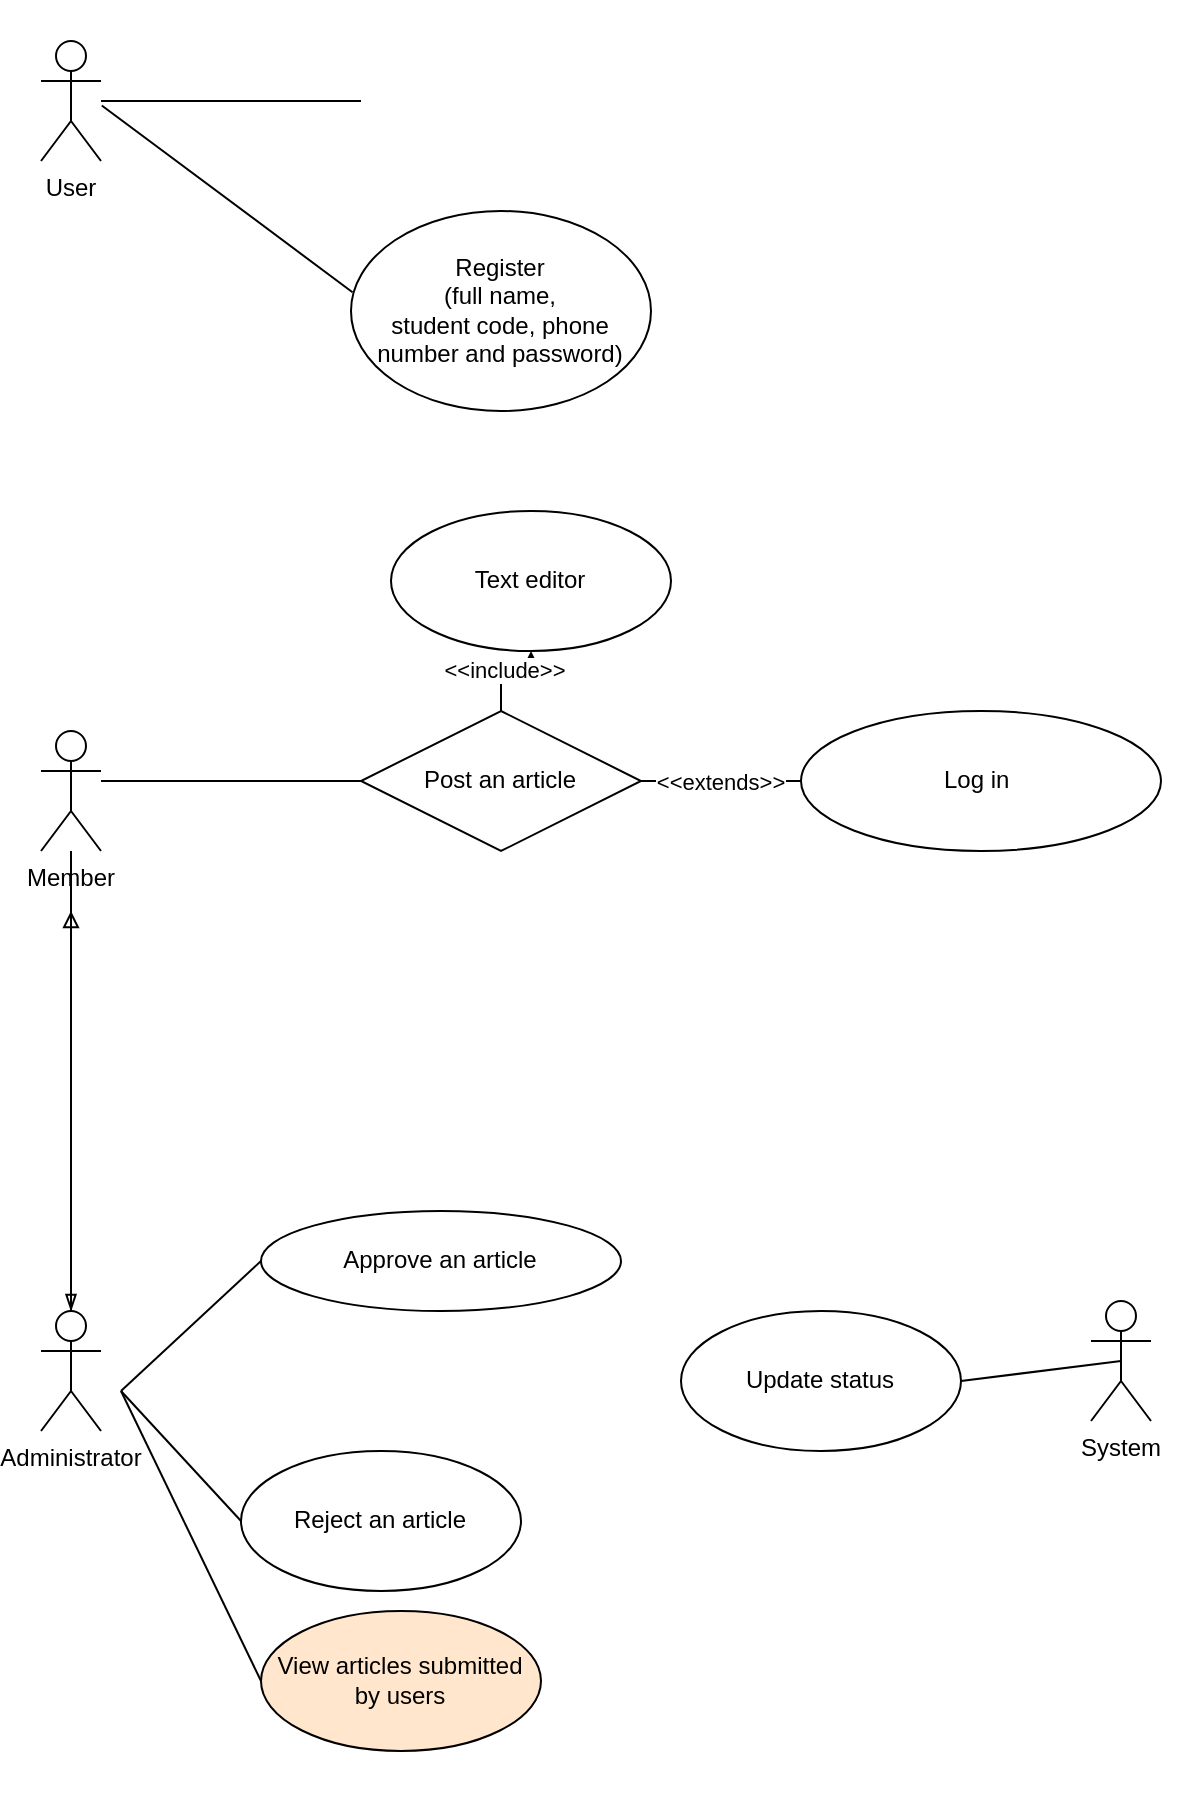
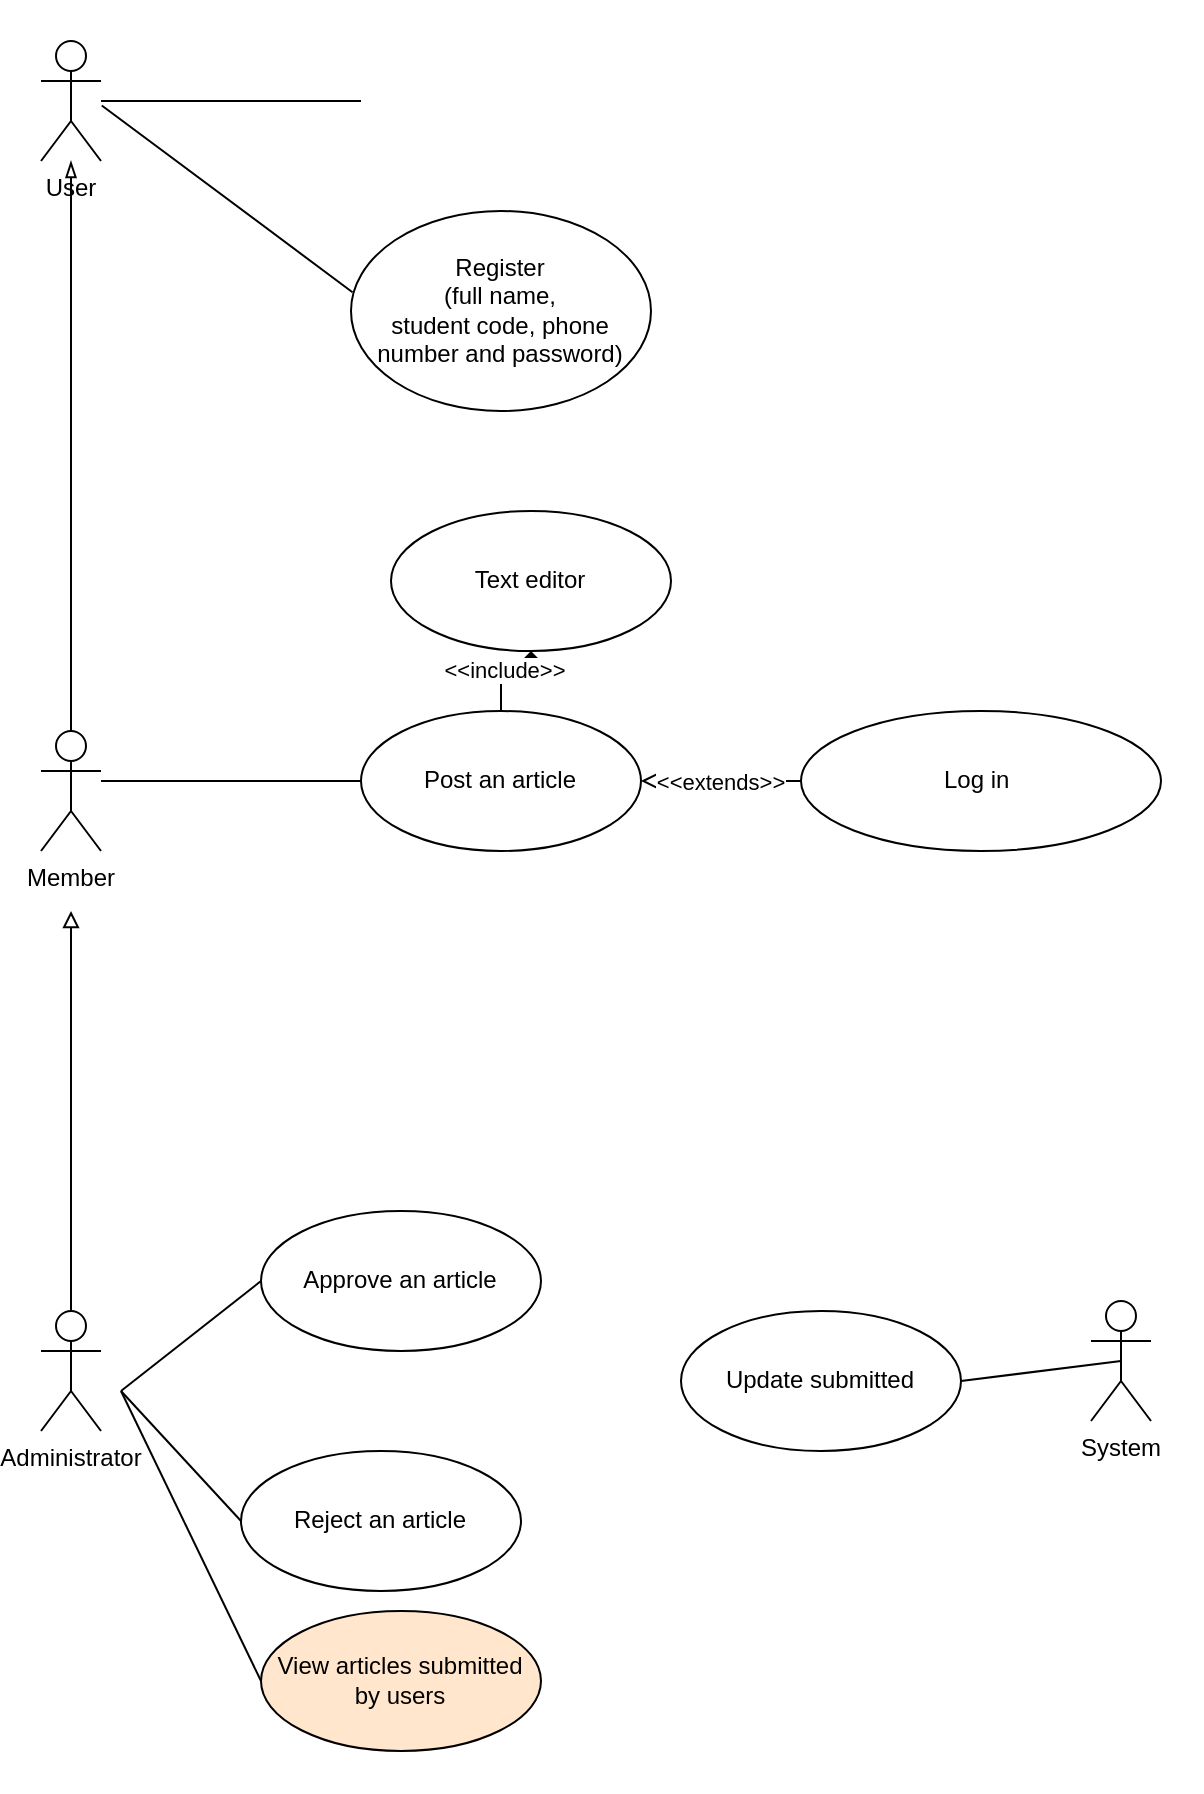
edge "Post an article" -> "Text editor": arrowhead classic -> diamond
node "Post an article": shape diamond -> ellipse
edge "Post an article" -- "Log in": arrowhead none -> block
edge "Member" -> "Administrator": now "Member" -> "User"
node "Approve an article": size 360x100 -> 280x140
node "Update status": label "Update status" -> "Update submitted"
